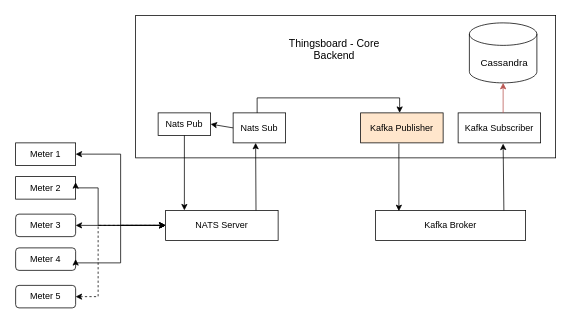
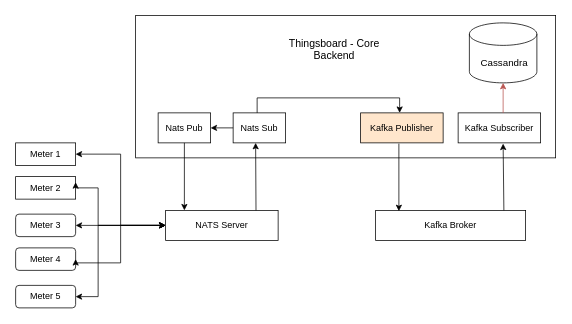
node "Nats Pub": size 53x23 -> 53x30
edge "NATS Server" -- "Meter 5": style dashed -> solid
